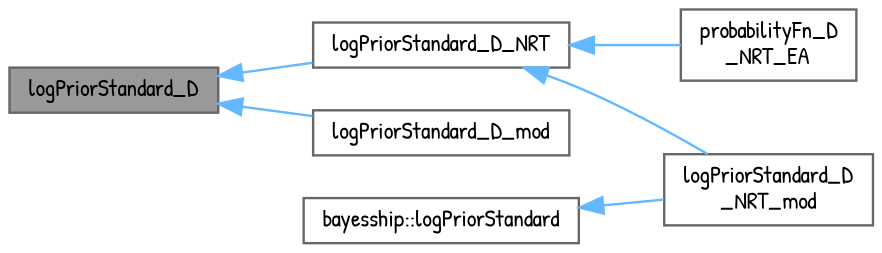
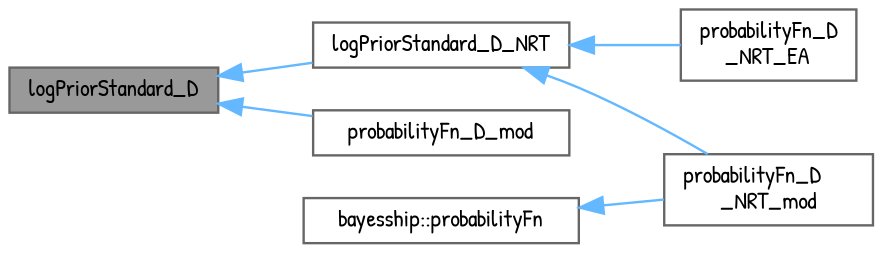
node "logPriorStandard_D_mod": label "logPriorStandard_D_mod" -> "probabilityFn_D_mod"
node "logPriorStandard_D _NRT_mod": label "logPriorStandard_D _NRT_mod" -> "probabilityFn_D _NRT_mod"
node "bayesship::logPriorStandard": label "bayesship::logPriorStandard" -> "bayesship::probabilityFn"
